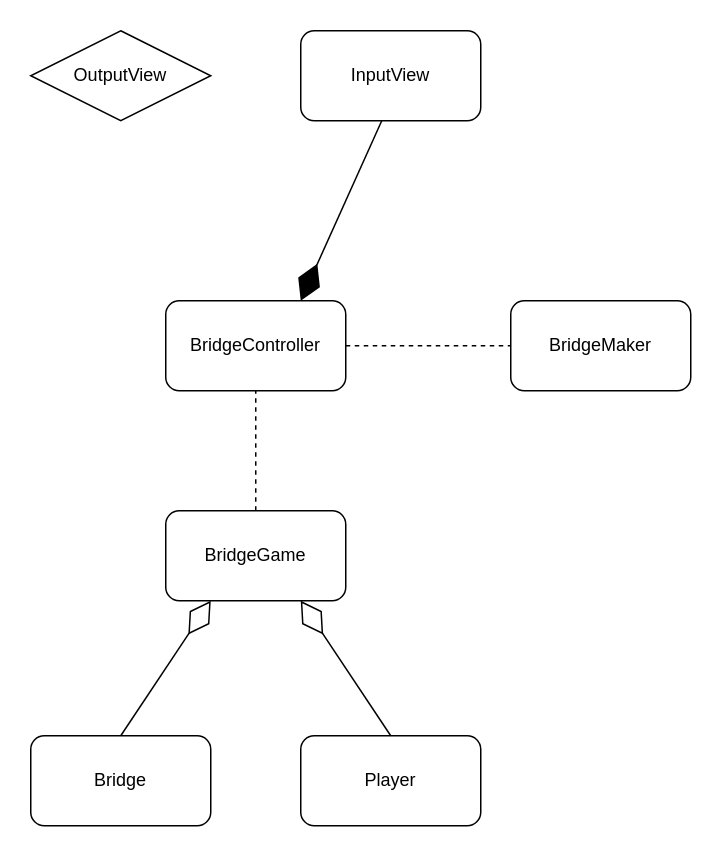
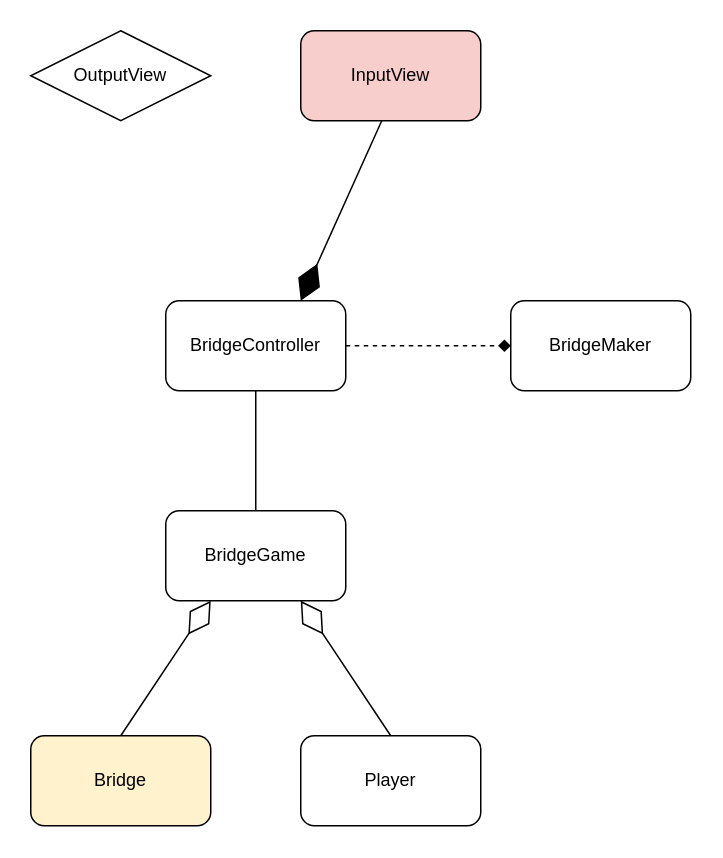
node "InputView": fillcolor #ffffff -> #f8cecc
edge "BridgeController" -- "BridgeMaker": arrowhead none -> diamond
edge "BridgeController" -- "BridgeGame": style dashed -> solid
node "Bridge": fillcolor #ffffff -> #fff2cc
